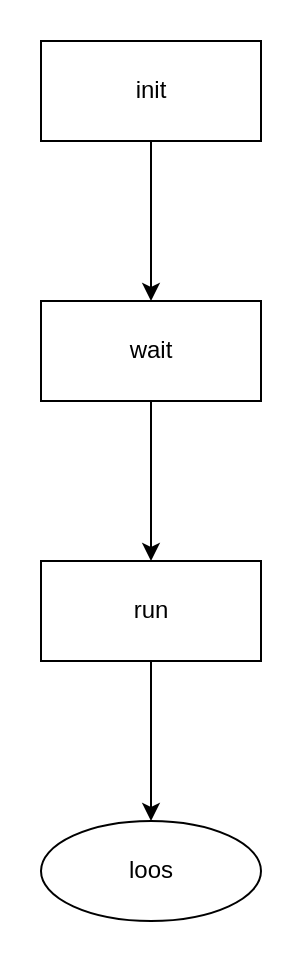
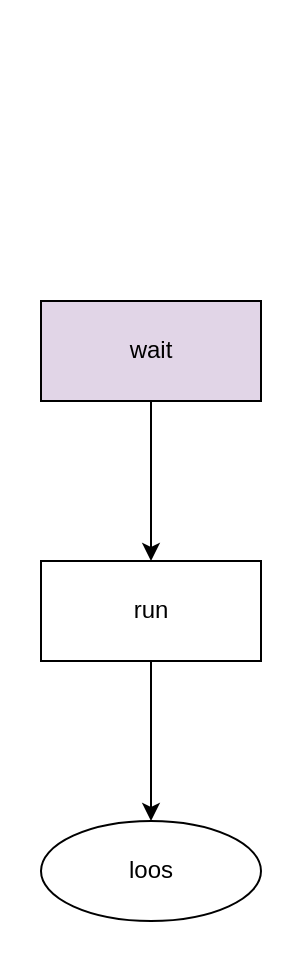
node "init": removed
edge "init" -> "wait": removed
node "wait": fillcolor #ffffff -> #e1d5e7
